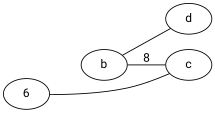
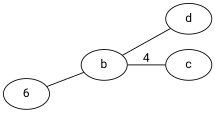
edge "b" -- "c": label "8" -> "4"
edge "c" -- "6": now "b" -- "6"
